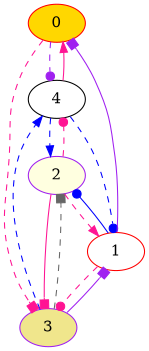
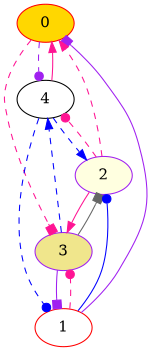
edge "2" -> "1": now "2" -> "0"
edge "2" -> "3": arrowhead box -> normal
edge "3" -> "2": style dashed -> solid
